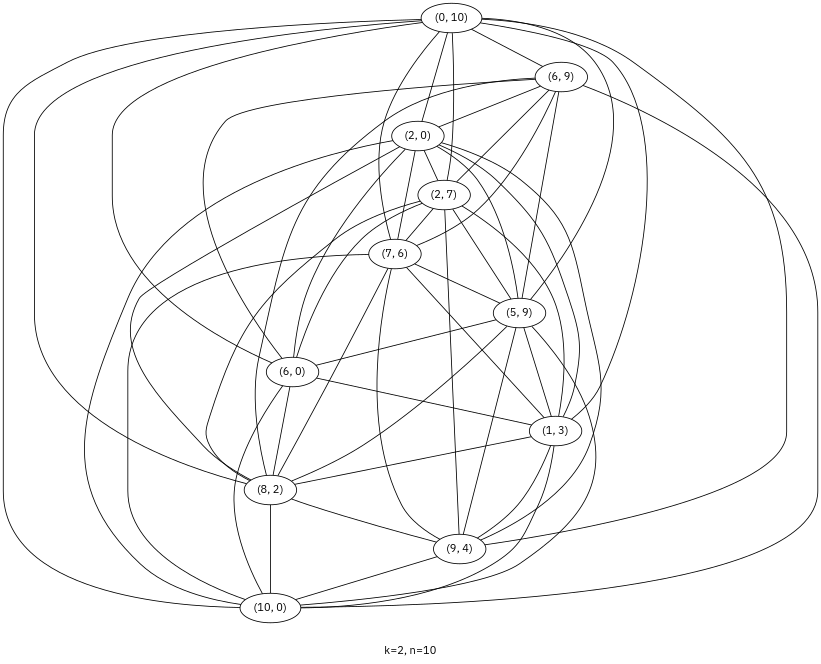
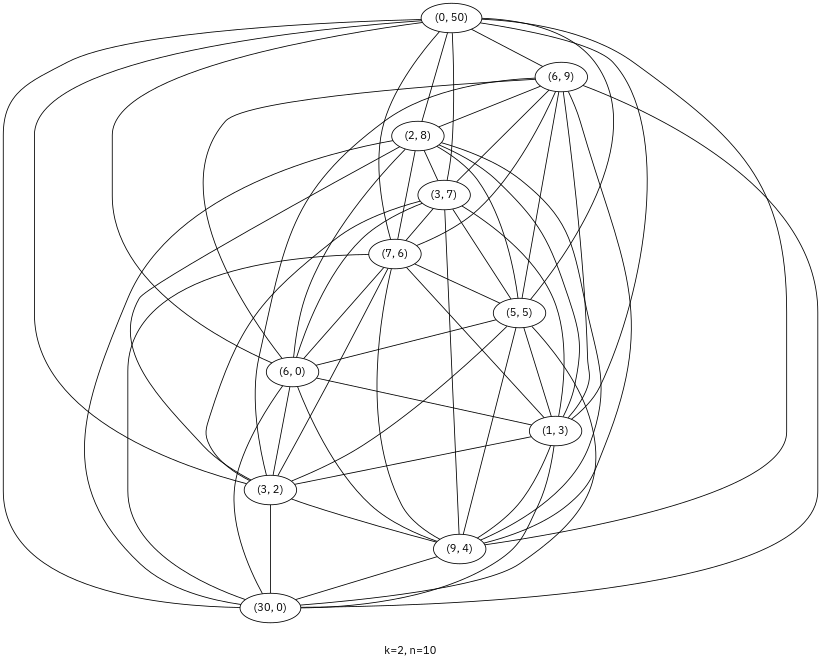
node "(0, 10)": label "(0, 10)" -> "(0, 50)"
node "(2, 0)": label "(2, 0)" -> "(2, 8)"
node "(2, 7)": label "(2, 7)" -> "(3, 7)"
edge "(6, 9)" -- "(1, 3)": added
edge "(7, 6)" -- "(6, 0)": added
node "(5, 9)": label "(5, 9)" -> "(5, 5)"
edge "(6, 9)" -- "(9, 4)": added
edge "(6, 0)" -- "(9, 4)": added
node "(8, 2)": label "(8, 2)" -> "(3, 2)"
node "(10, 0)": label "(10, 0)" -> "(30, 0)"
